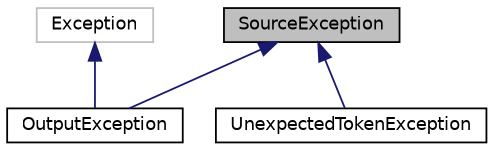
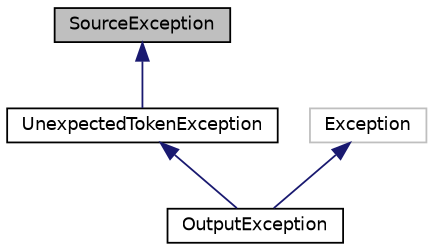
edge "OutputException" -> "SourceException": now "OutputException" -> "UnexpectedTokenException"
